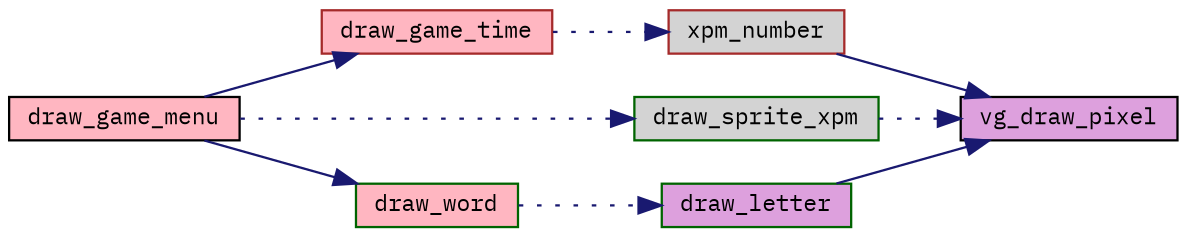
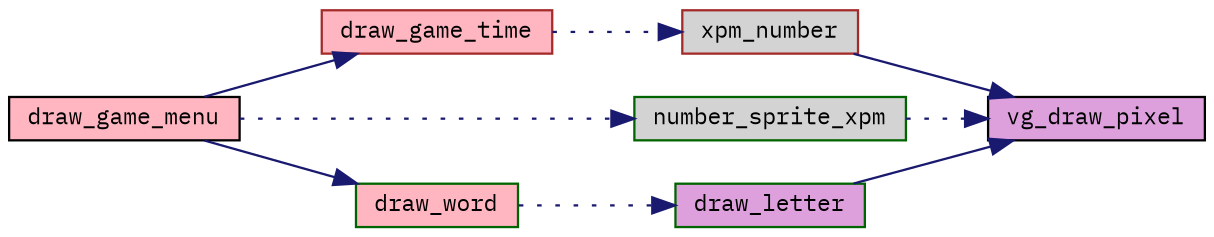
node "draw_sprite_xpm": label "draw_sprite_xpm" -> "number_sprite_xpm"
